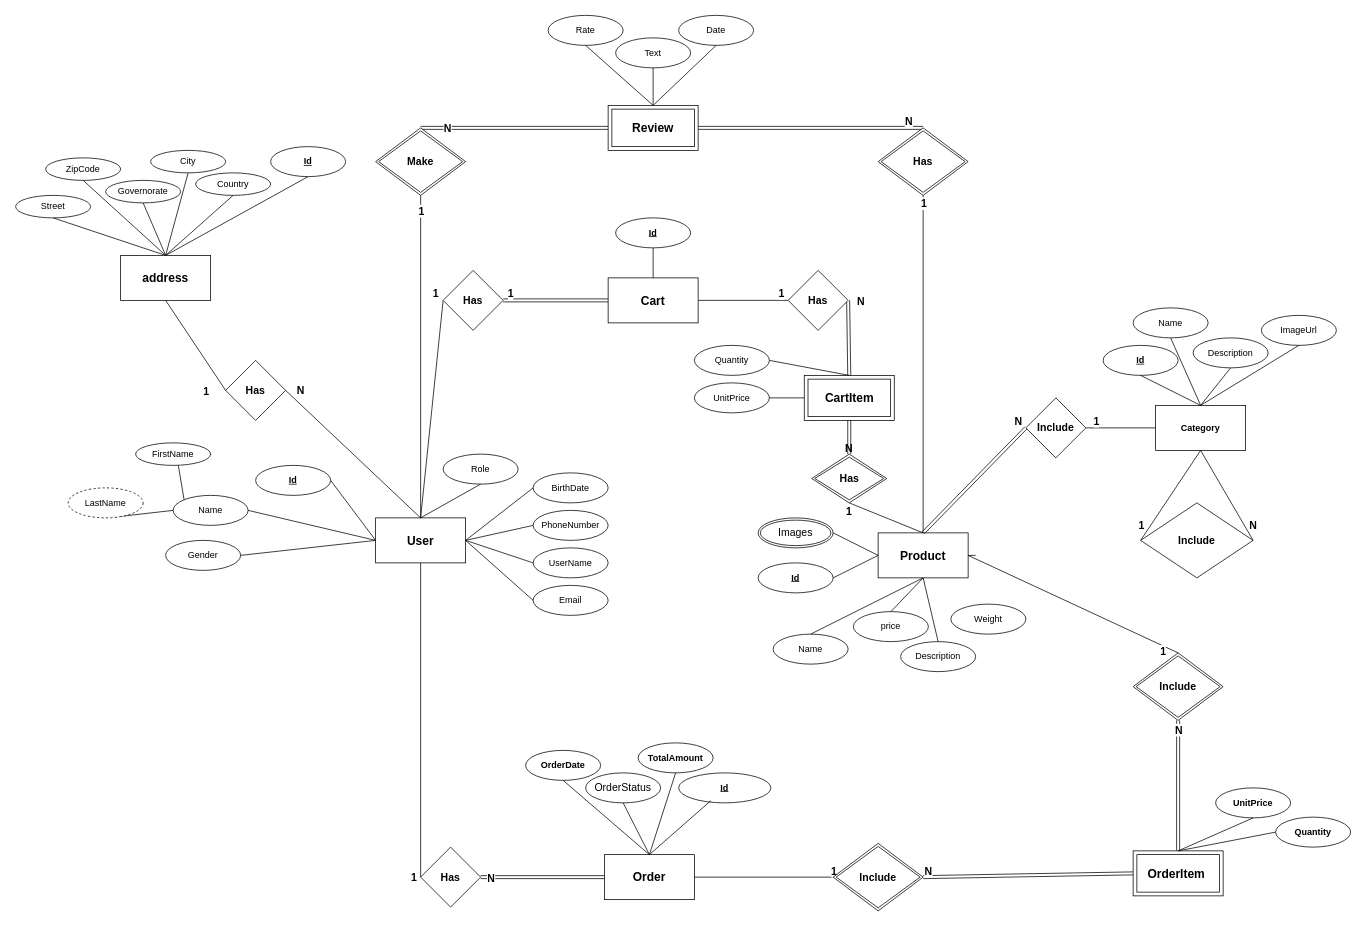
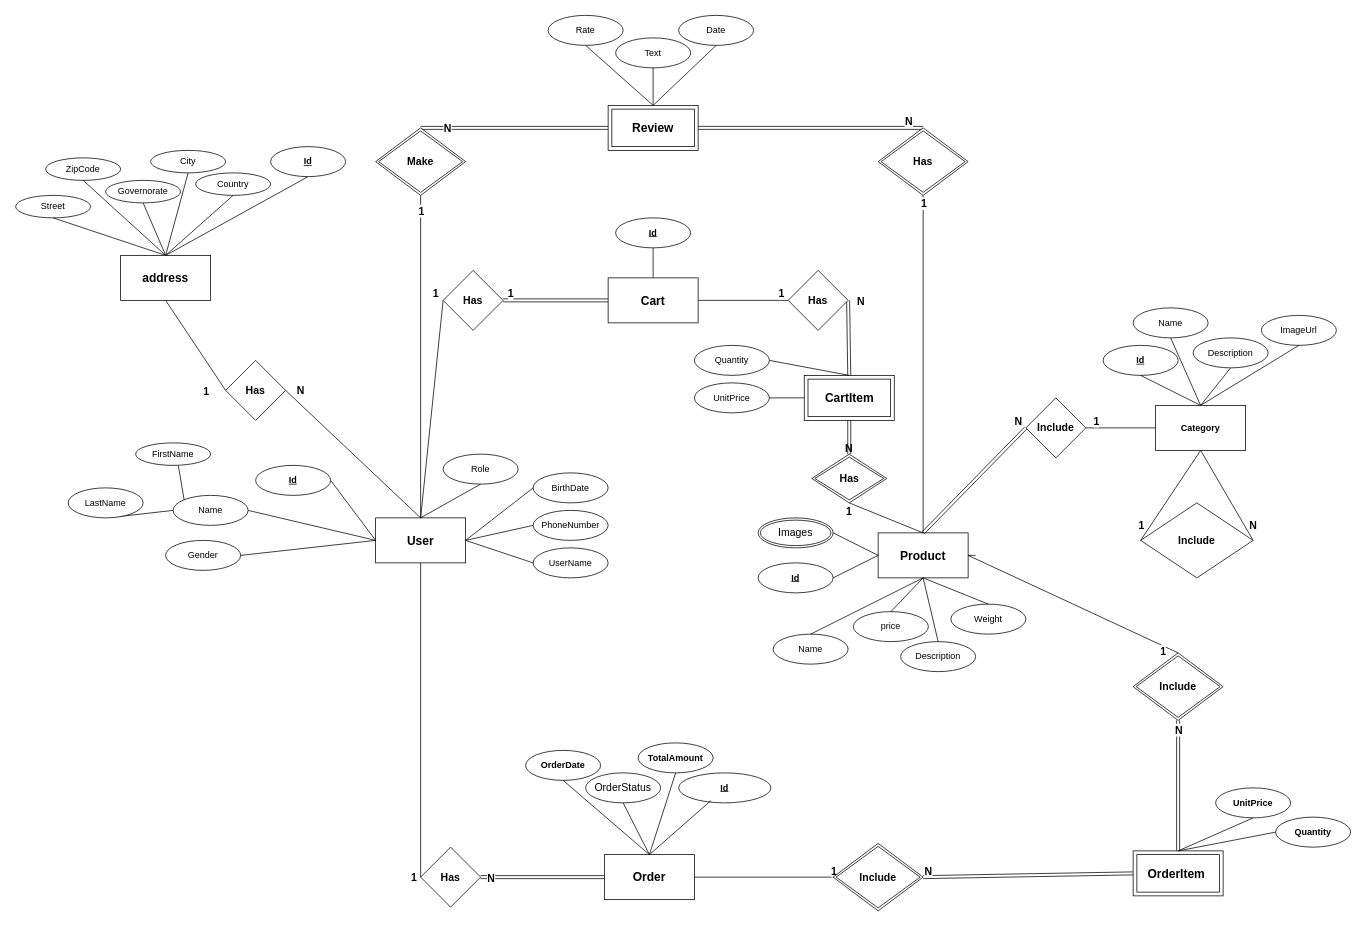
node "LastName": style dashed -> solid
edge "User" -- "Email": removed
edge "Product" -- "Weight": added
node "Email": removed
